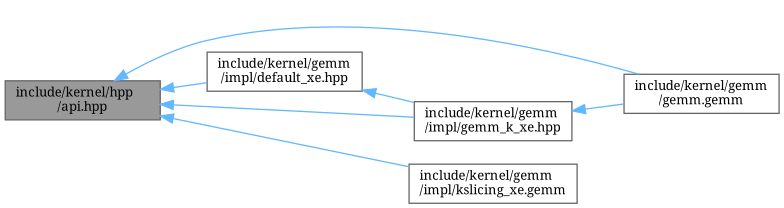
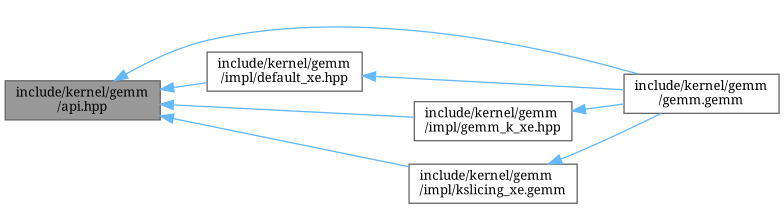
edge "include/kernel/gemm /impl/gemm_k_xe.hpp" -> "include/kernel/gemm /impl/default_xe.hpp": now "include/kernel/gemm /gemm.gemm" -> "include/kernel/gemm /impl/default_xe.hpp"
node "include/kernel/hpp /api.hpp": label "include/kernel/hpp /api.hpp" -> "include/kernel/gemm /api.hpp"
edge "include/kernel/gemm /gemm.gemm" -> "include/kernel/gemm /impl/kslicing_xe.gemm": added
